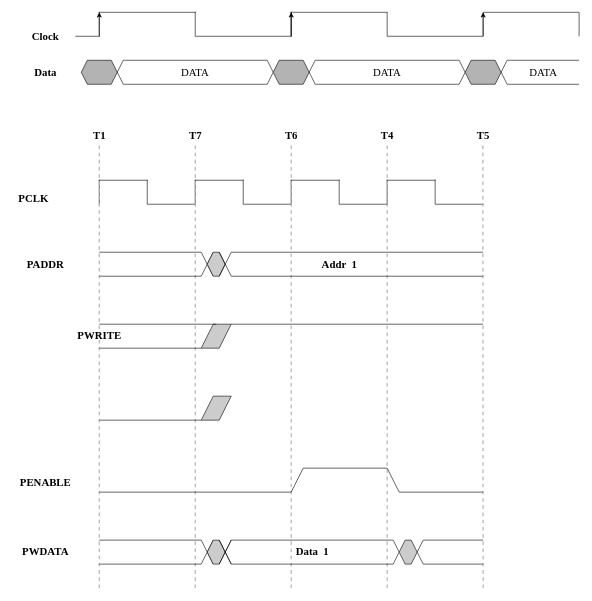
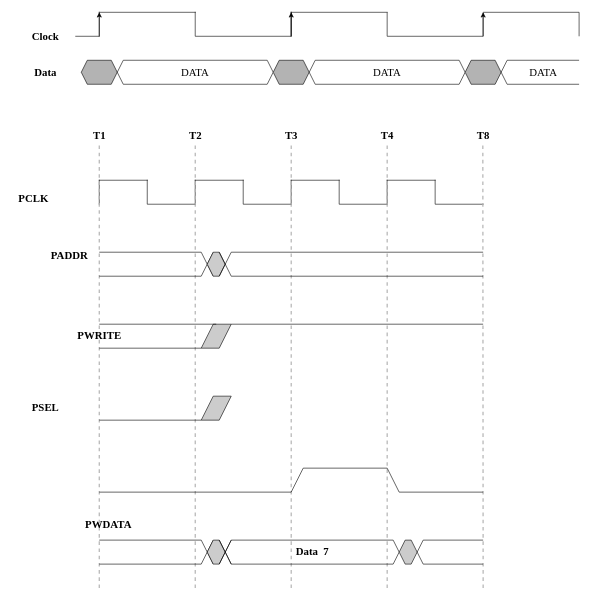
node "T7": label "T7" -> "T2"
node "T6": label "T6" -> "T3"
node "T5": label "T5" -> "T8"
node "PADDR": moved (45, 264) -> (69, 255)
node "Addr 1": removed
node "PSEL": added
node "PENABLE": removed
node "PWDATA": moved (45, 552) -> (108, 525)
node "Data 1": label "Data 1" -> "Data 7"
